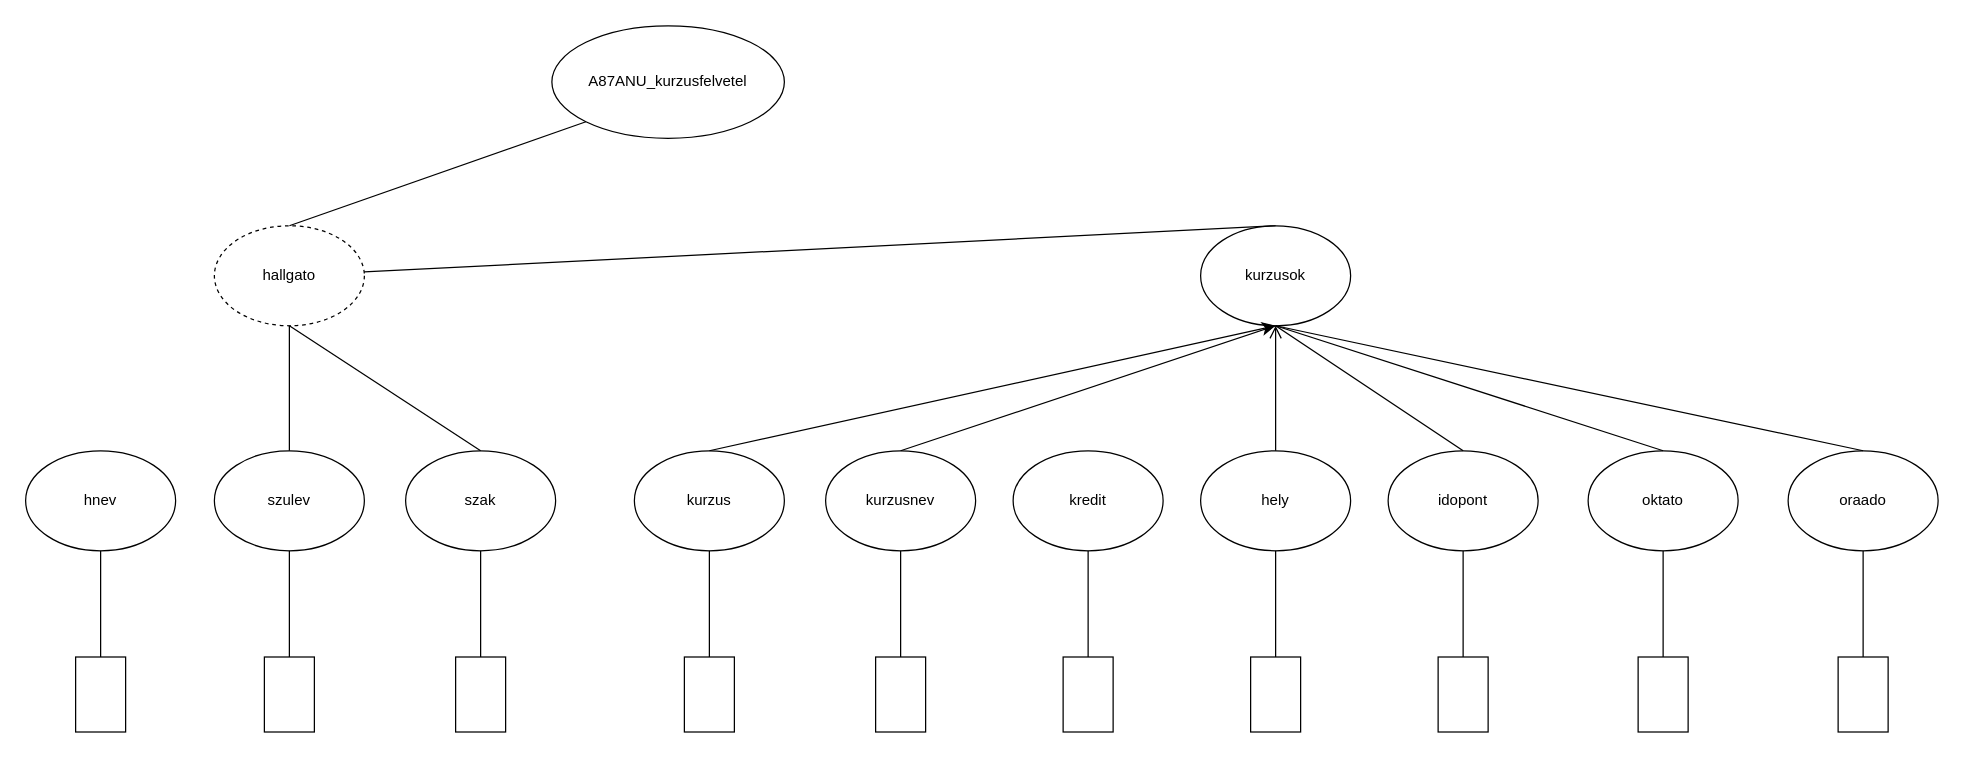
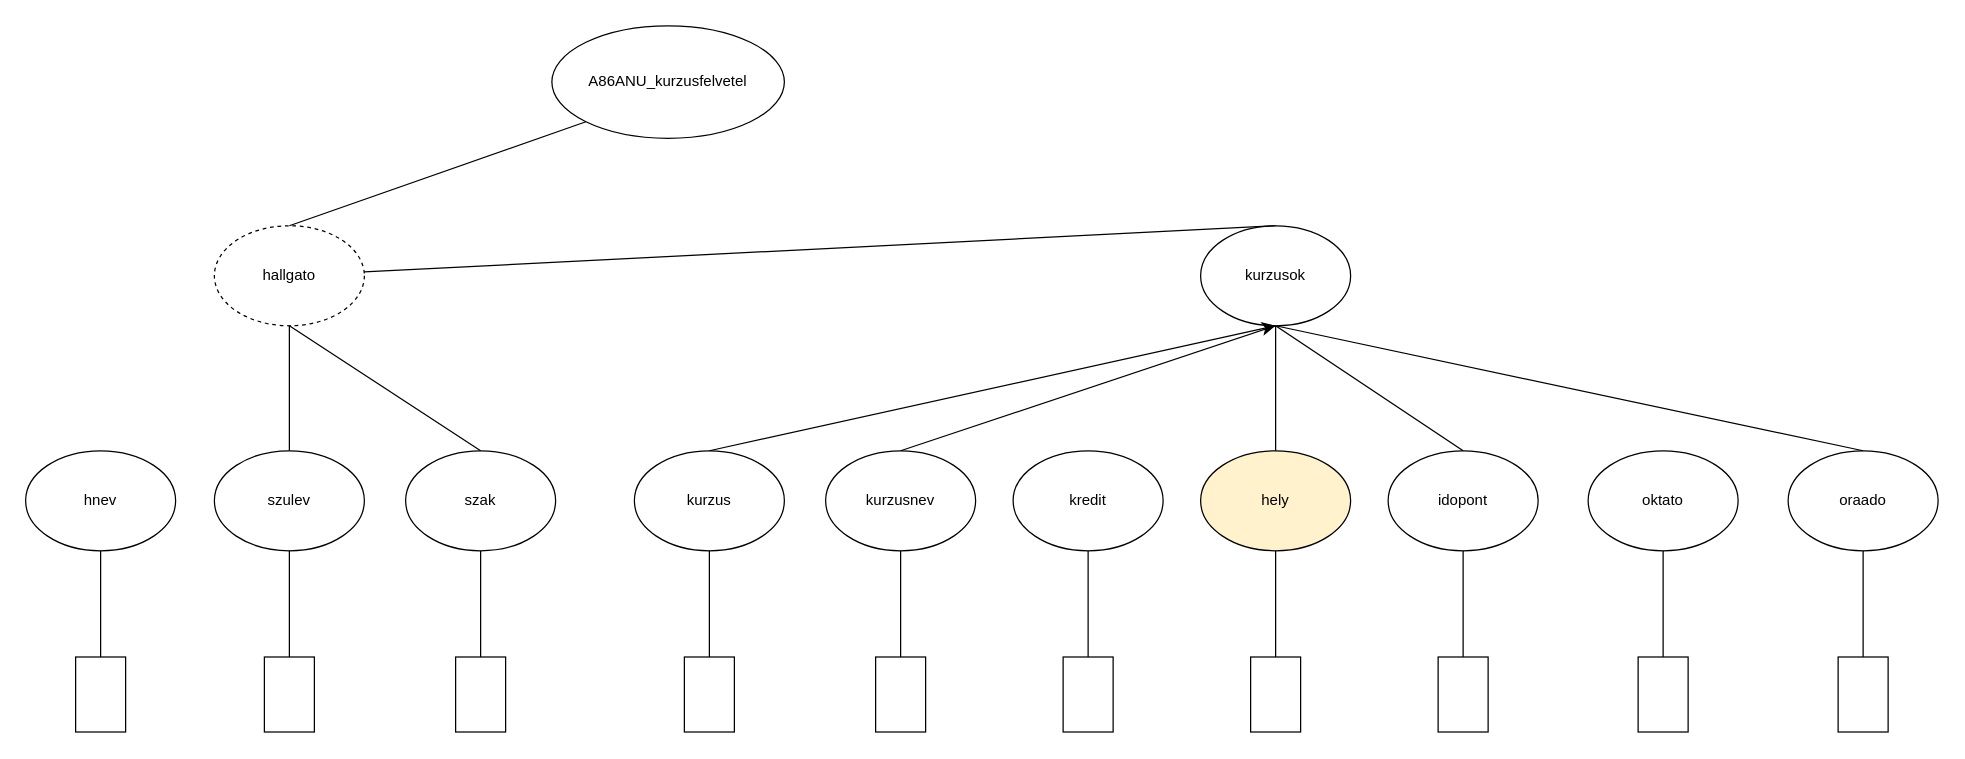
node "A87ANU_kurzusfelvetel": label "A87ANU_kurzusfelvetel" -> "A86ANU_kurzusfelvetel"
edge "hely" -> "kurzusok": arrowhead open -> none
edge "kurzusok" -- "oktato": removed
node "hely": fillcolor #ffffff -> #fff2cc
